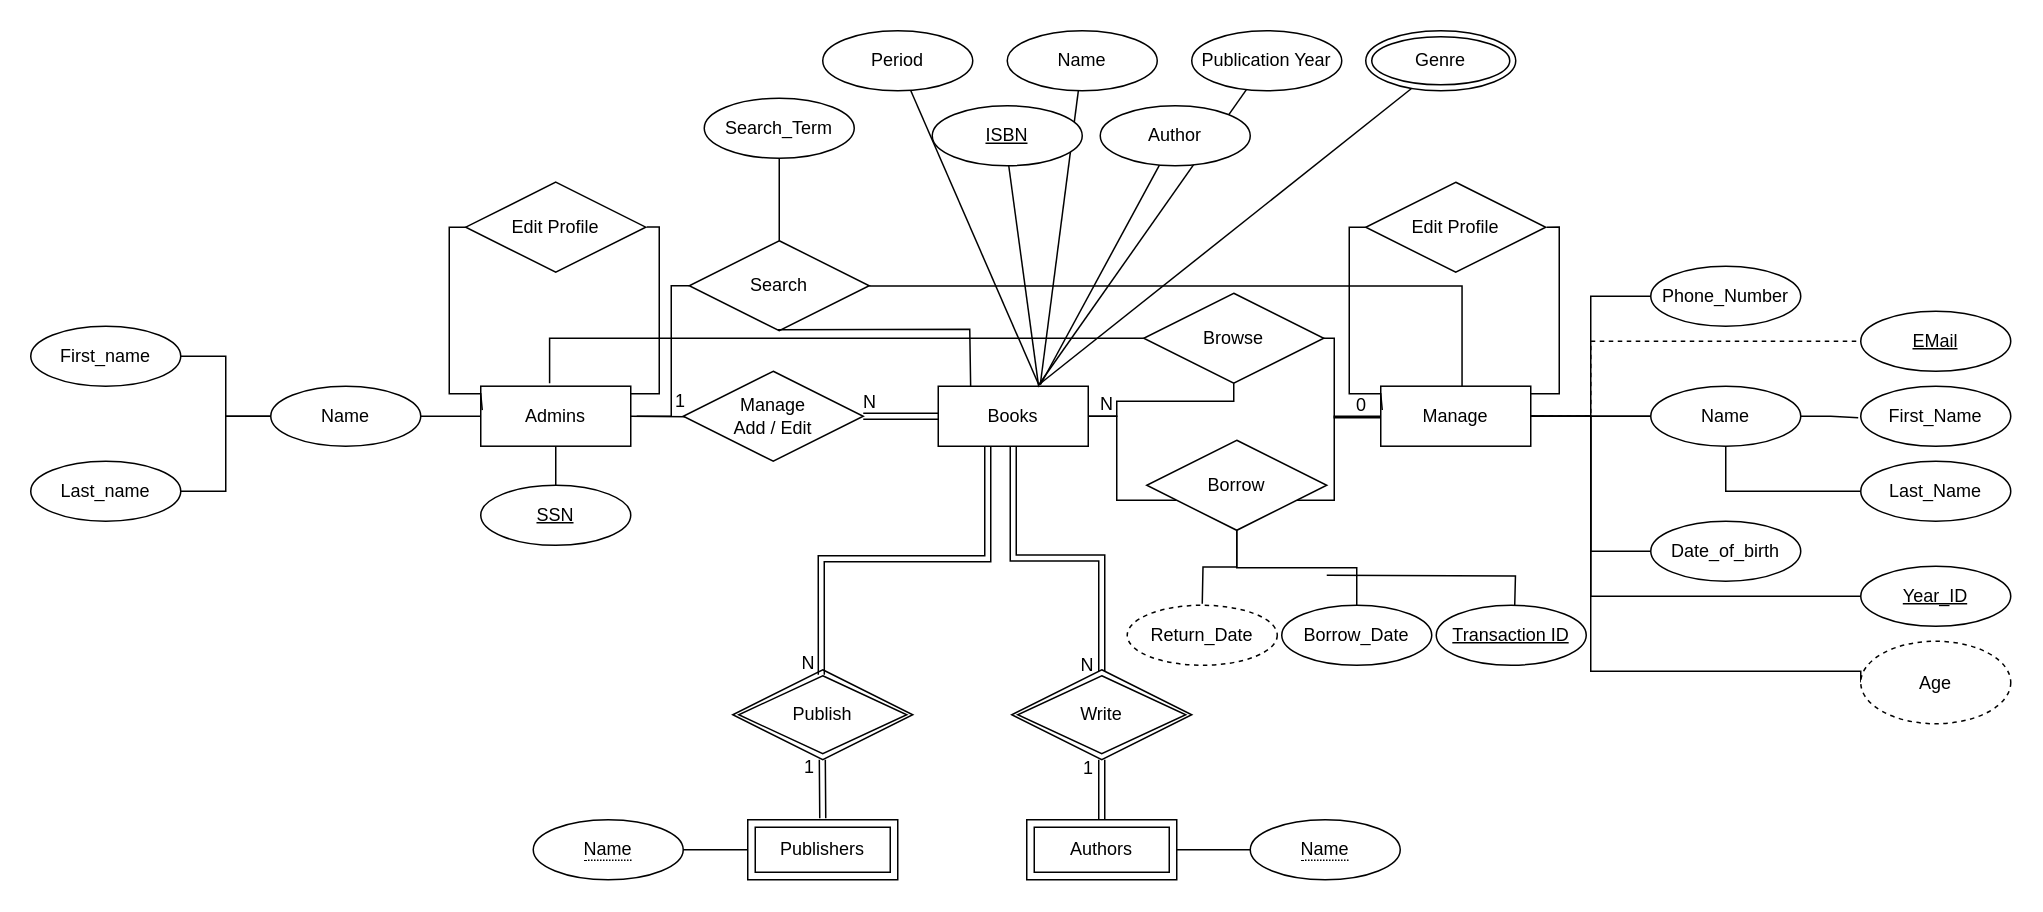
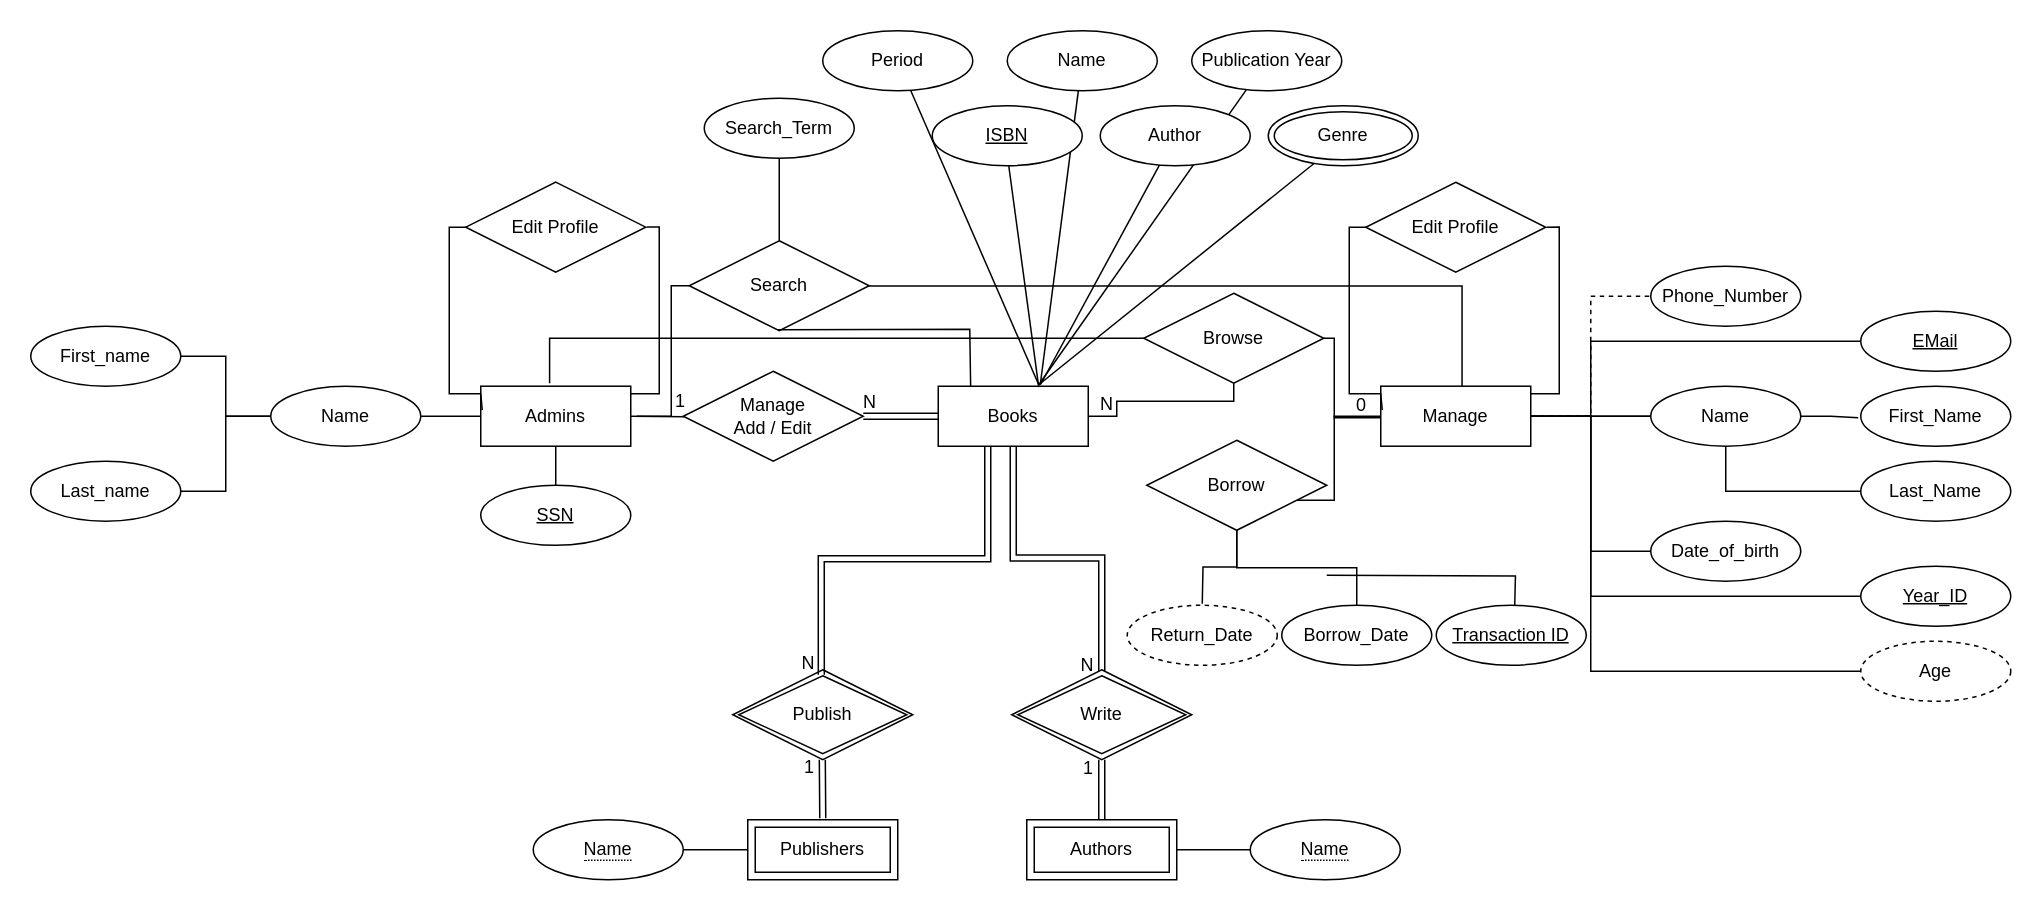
node "Genre": moved (1441, 61) -> (1343, 136)
edge "Phone_Number" -- "Manage": style solid -> dashed
edge "EMail" -- "Manage": style dashed -> solid
edge "Books" -- "Borrow": removed
node "Age": size 150x83 -> 150x60
